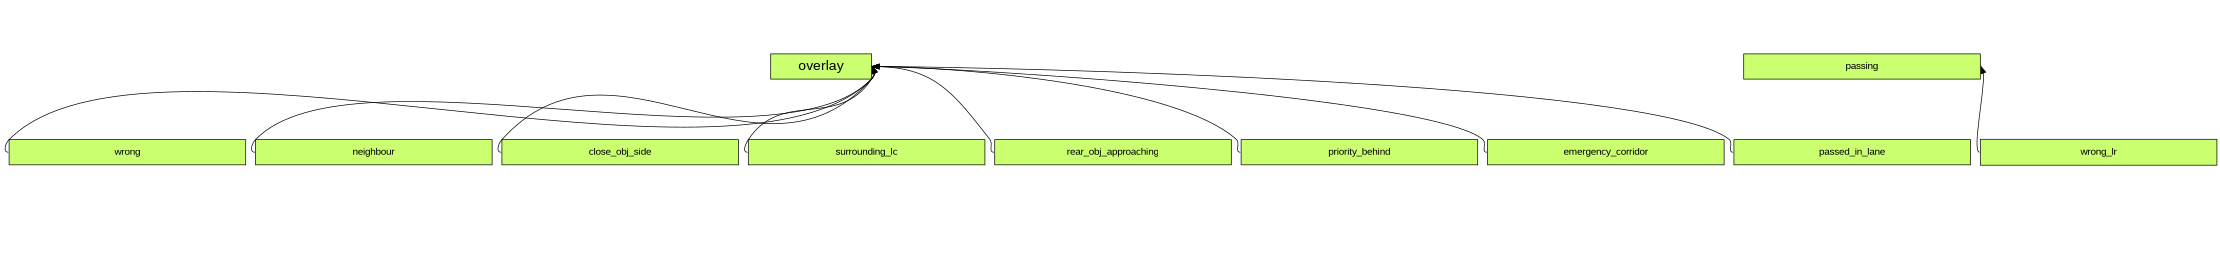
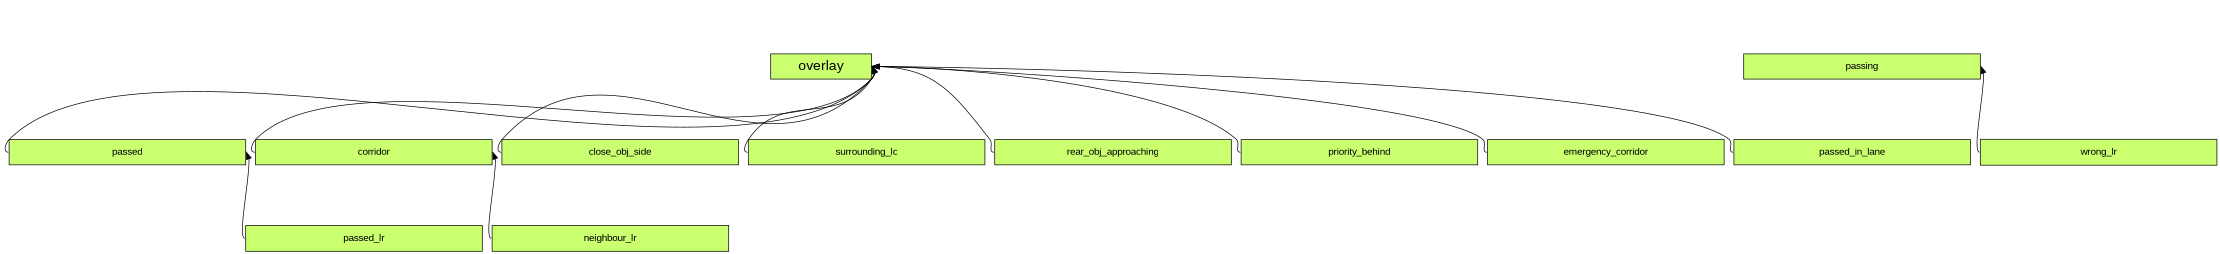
node "wrong": label "wrong" -> "passed"
node "neighbour": label "neighbour" -> "corridor"
node "passed_lr": added
node "neighbour_lr": added
